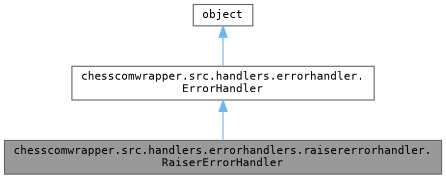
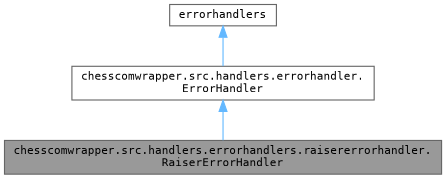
node "object": label "object" -> "errorhandlers"
